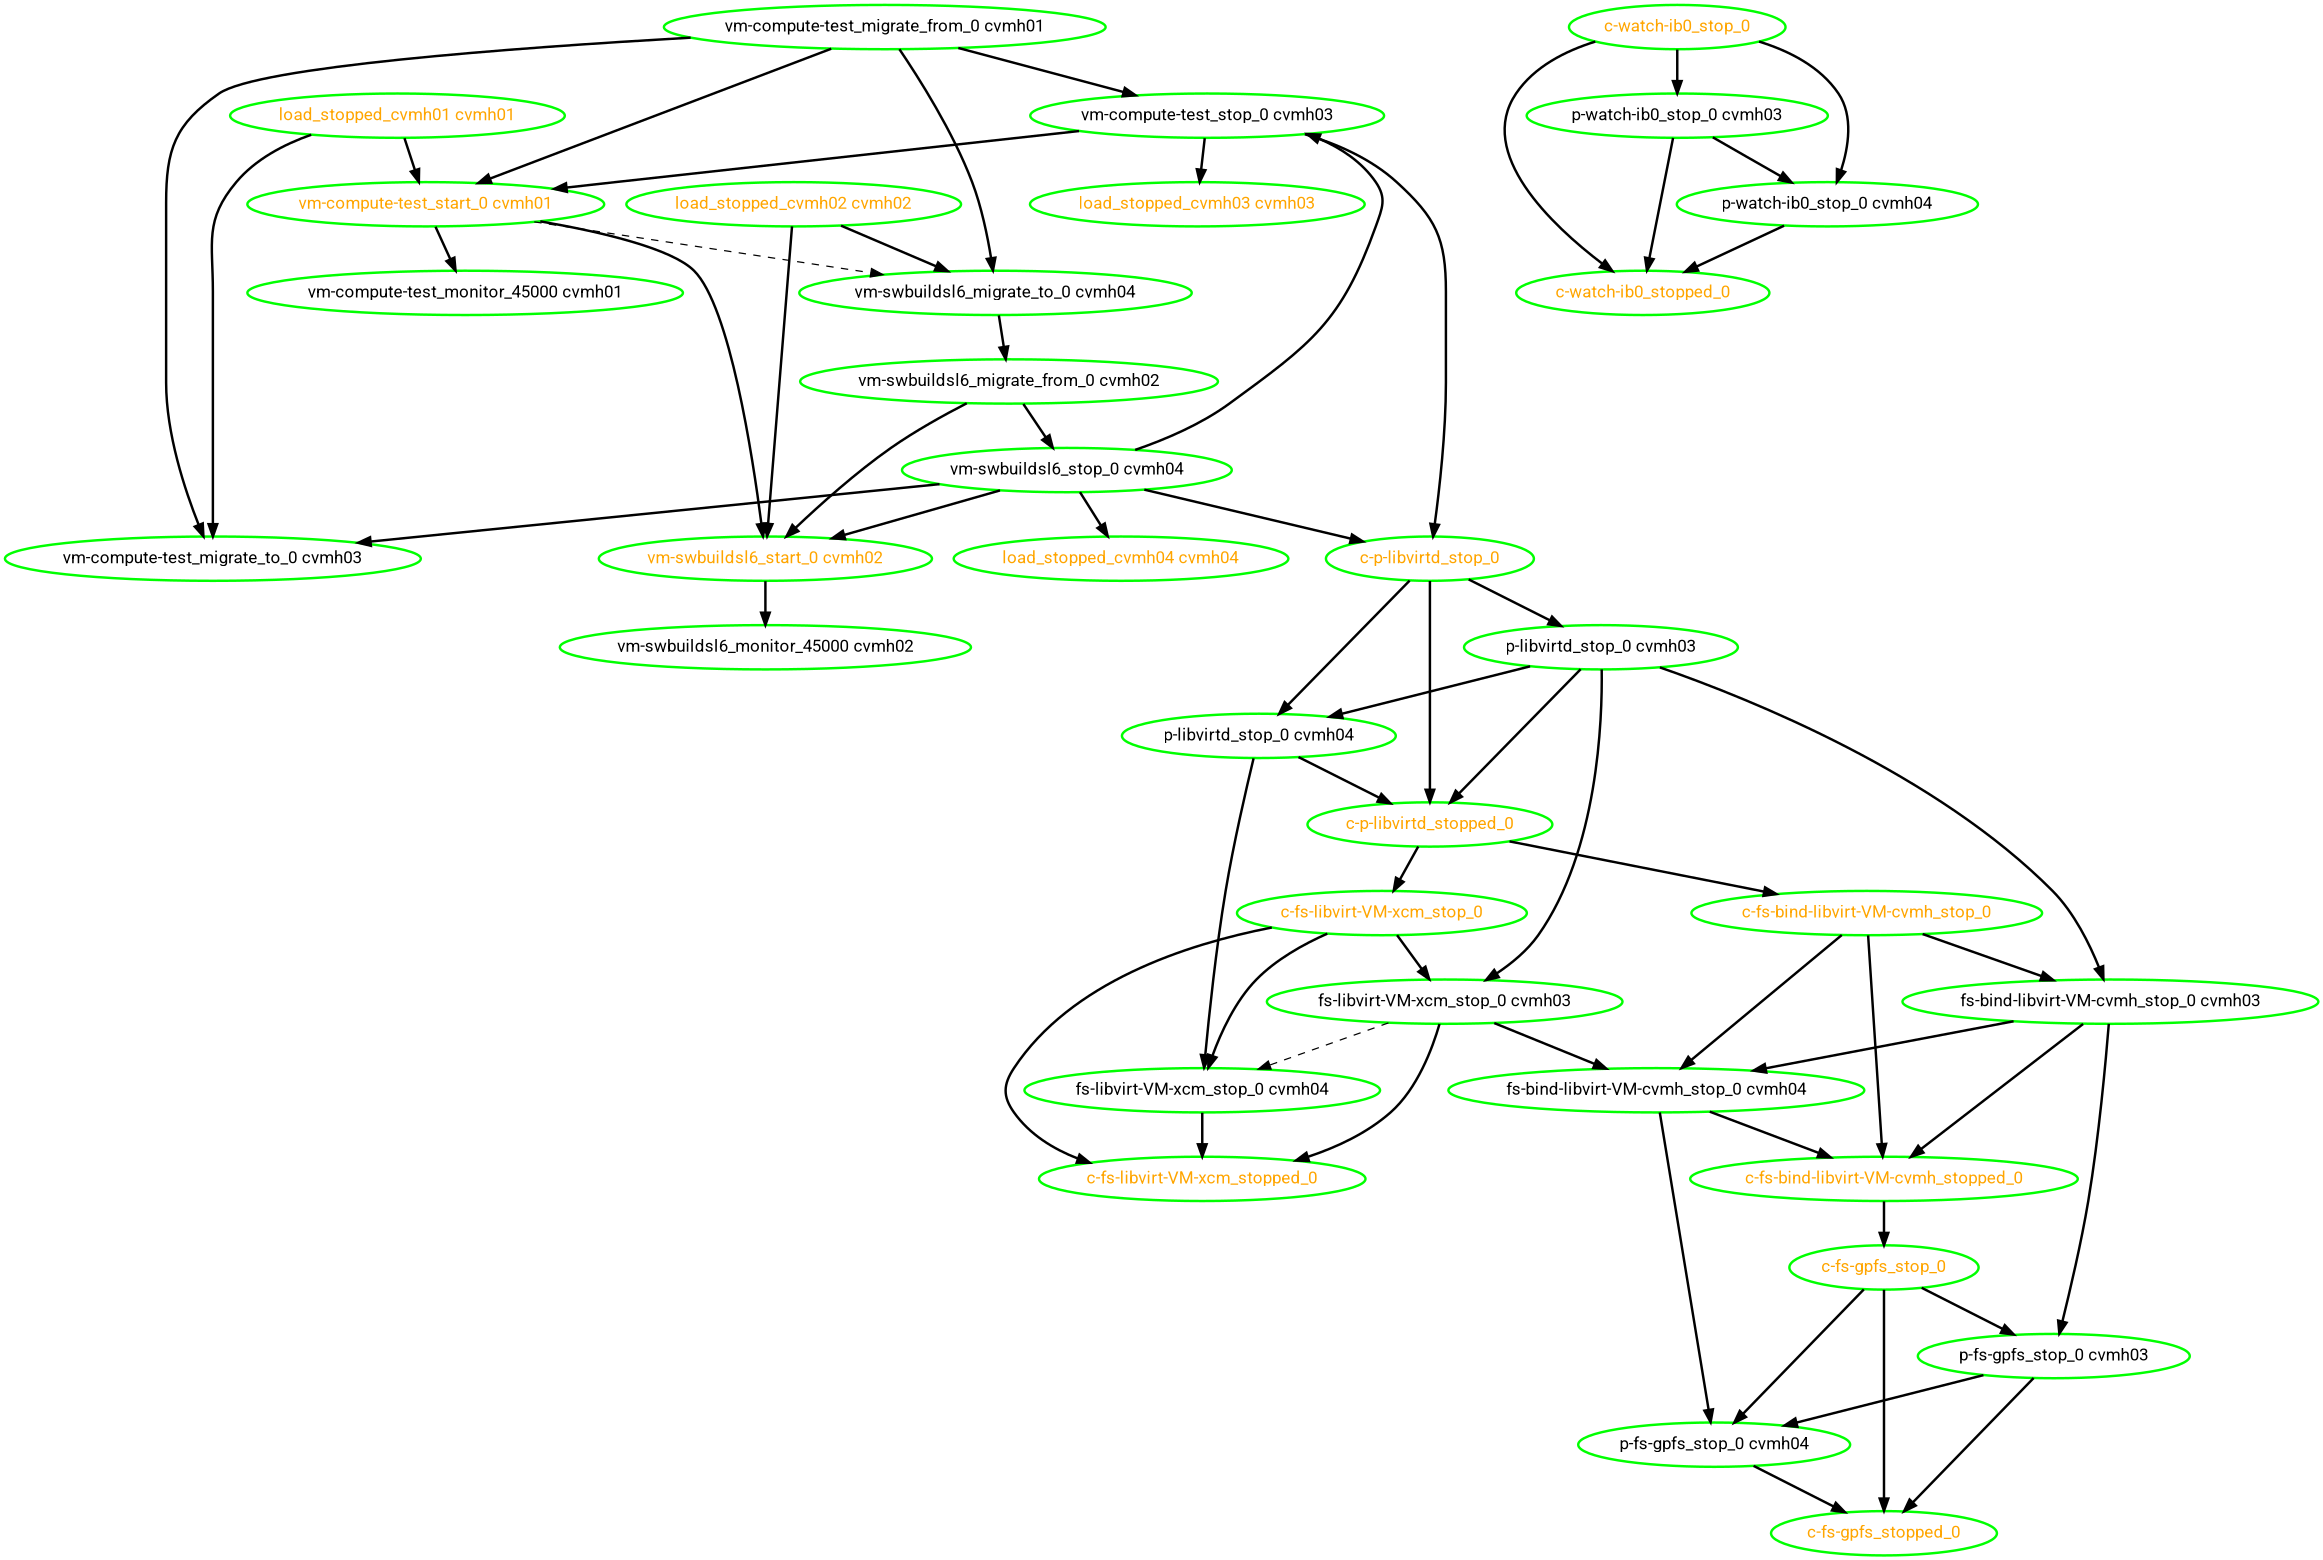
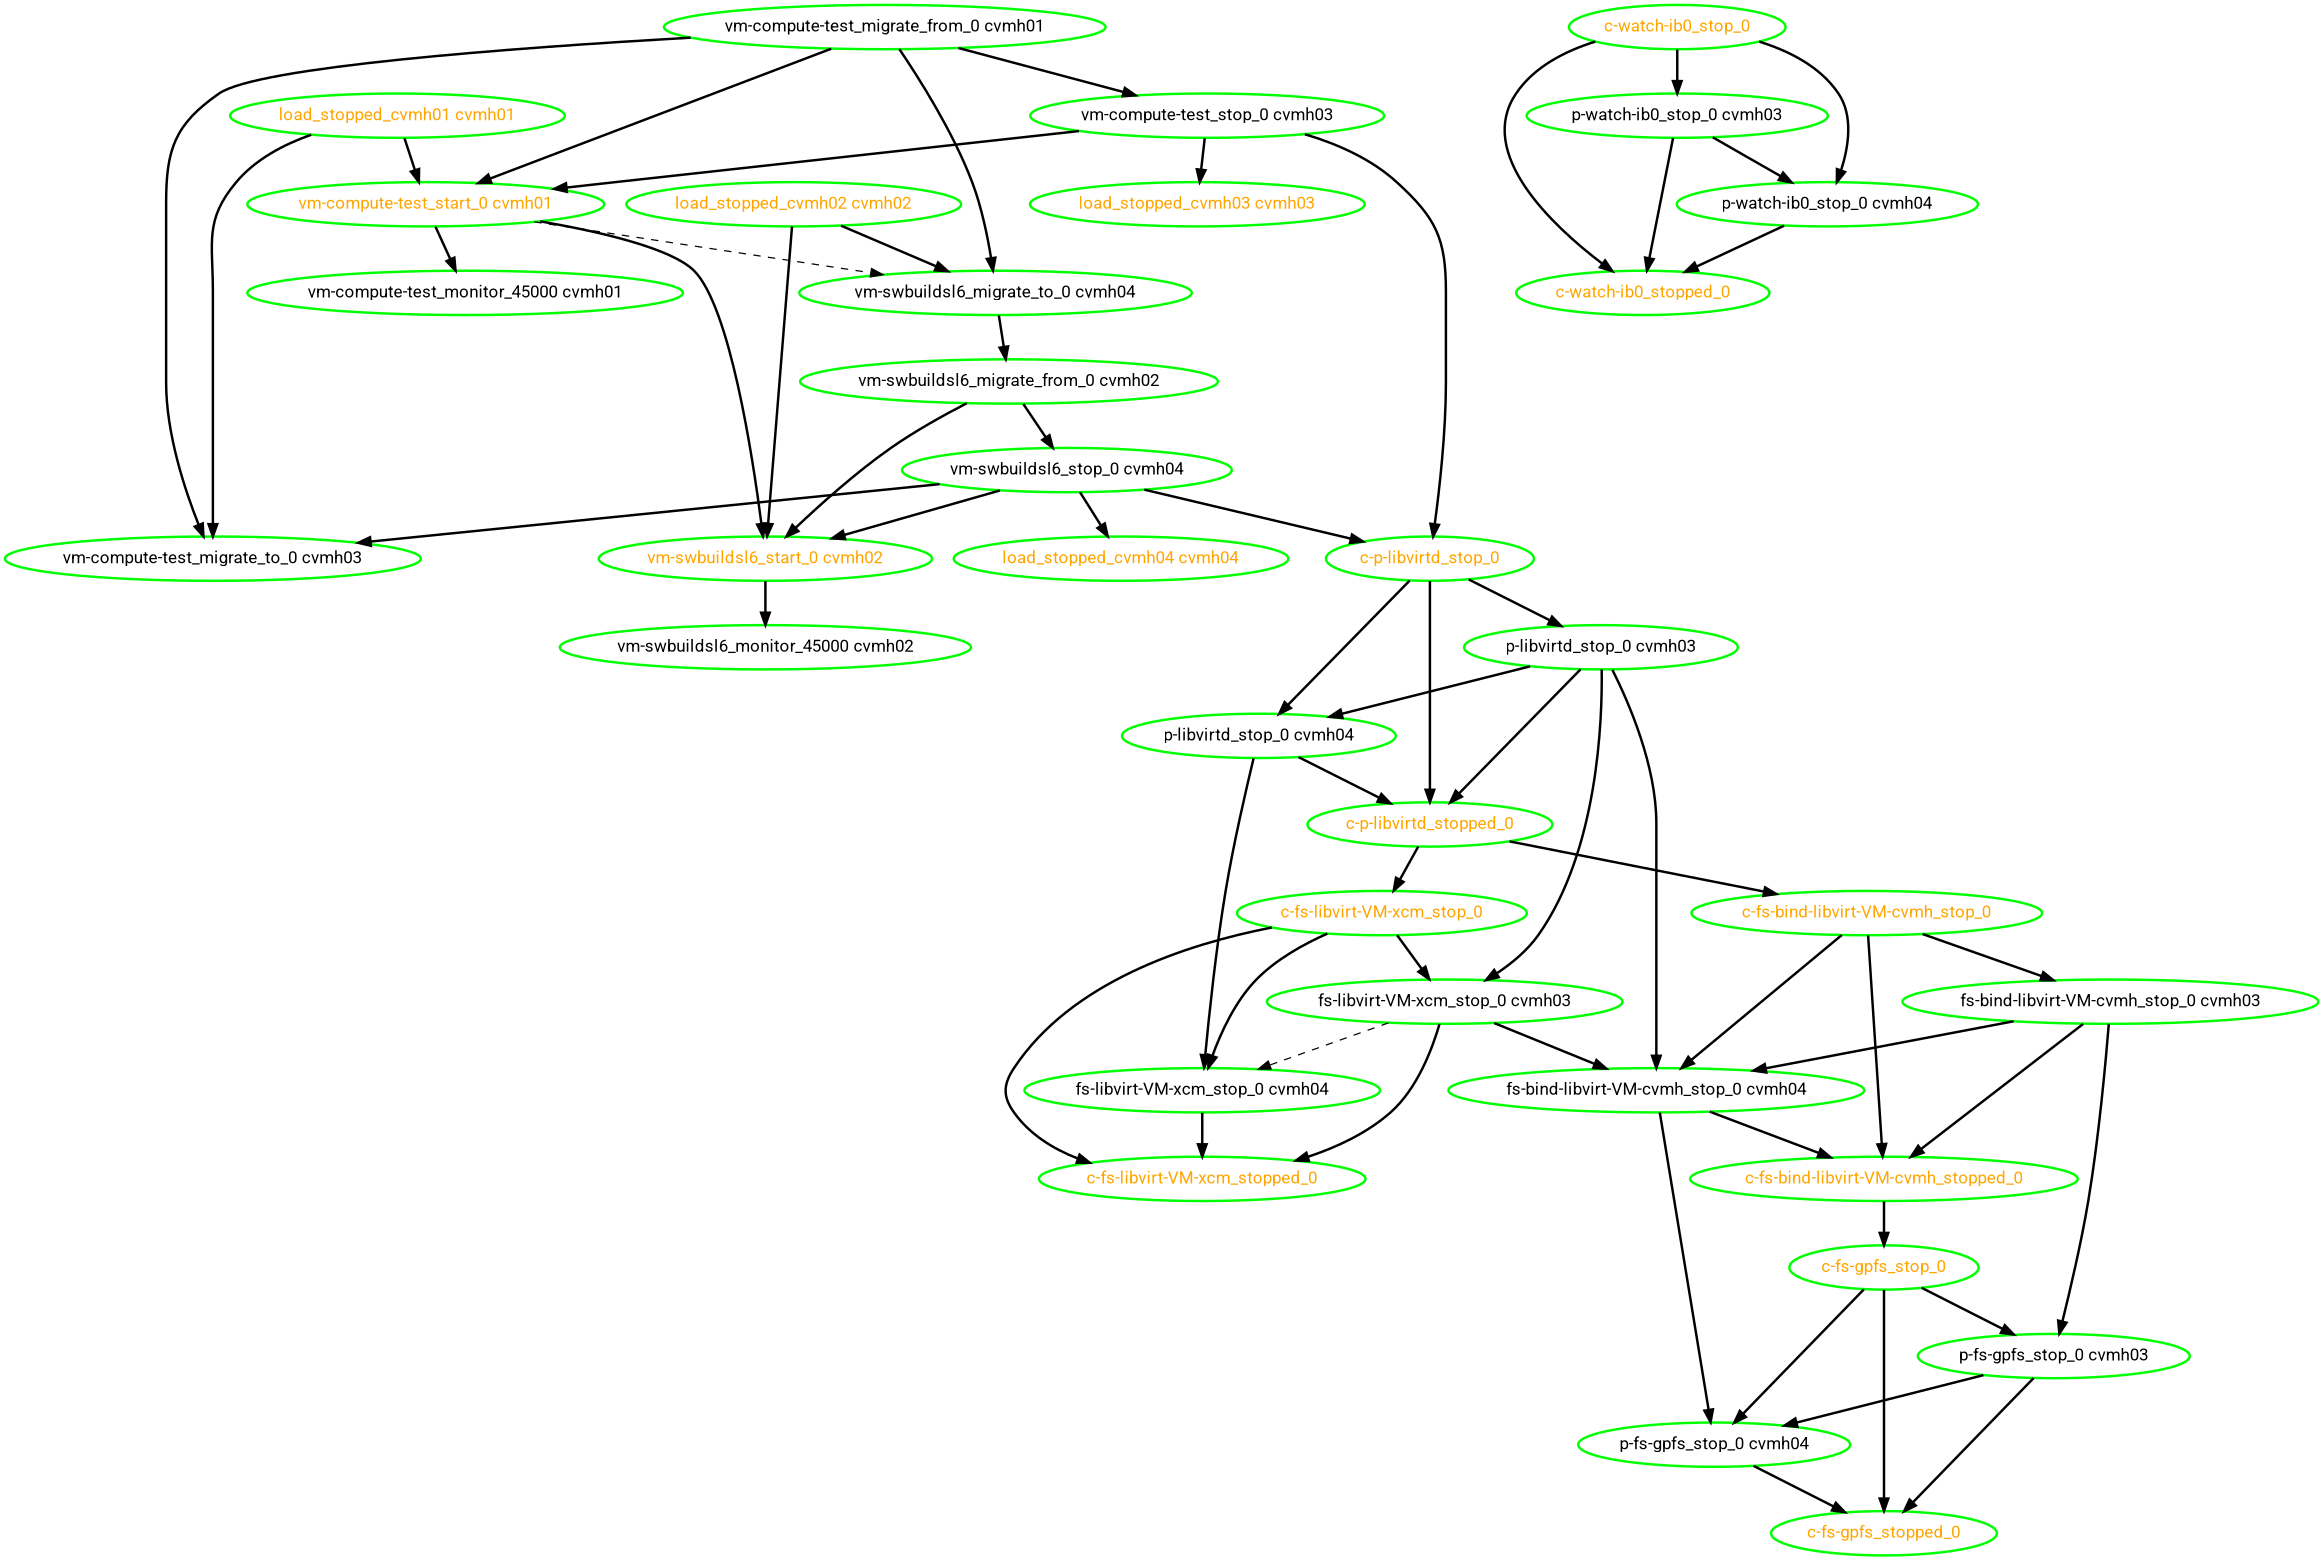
edge "vm-swbuildsl6_stop_0 cvmh04" -> "vm-compute-test_stop_0 cvmh03": removed
edge "p-libvirtd_stop_0 cvmh03" -> "fs-bind-libvirt-VM-cvmh_stop_0 cvmh03": now "p-libvirtd_stop_0 cvmh03" -> "fs-bind-libvirt-VM-cvmh_stop_0 cvmh04"
